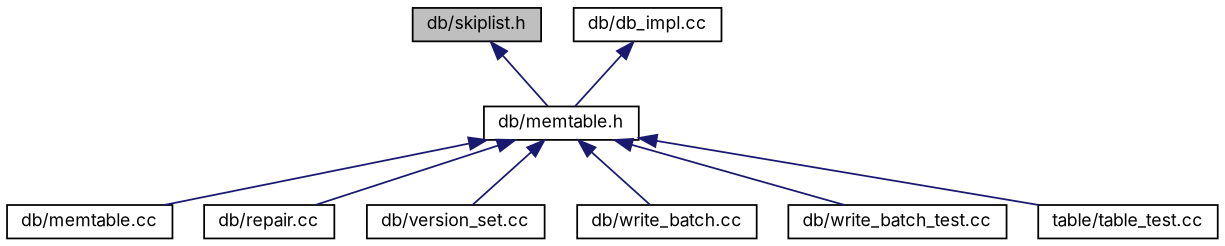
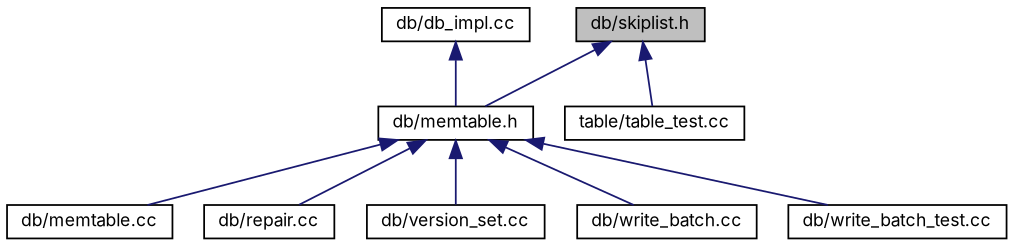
edge "table/table_test.cc" -> "db/memtable.h": now "table/table_test.cc" -> "db/skiplist.h"
